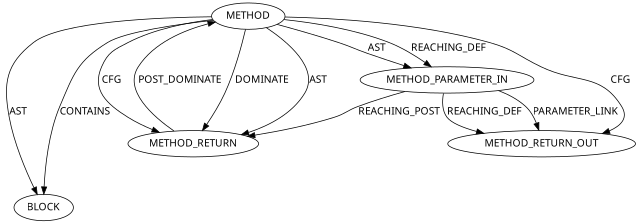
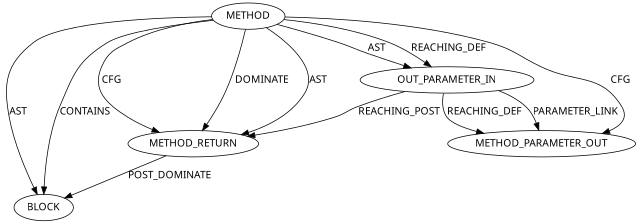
edge "METHOD_RETURN" -> "METHOD": now "METHOD_RETURN" -> "BLOCK"
node "METHOD_PARAMETER_IN": label "METHOD_PARAMETER_IN" -> "OUT_PARAMETER_IN"
node "METHOD_RETURN_OUT": label "METHOD_RETURN_OUT" -> "METHOD_PARAMETER_OUT"
